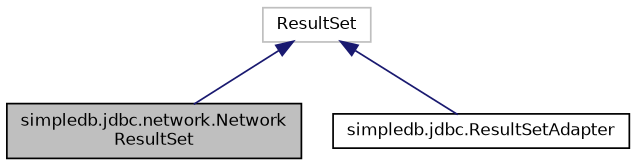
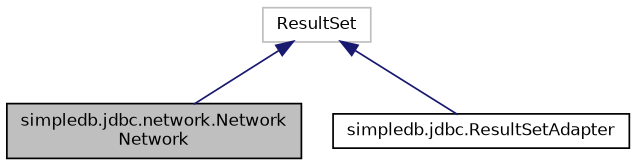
node "simpledb.jdbc.network.Network ResultSet": label "simpledb.jdbc.network.Network ResultSet" -> "simpledb.jdbc.network.Network Network"
